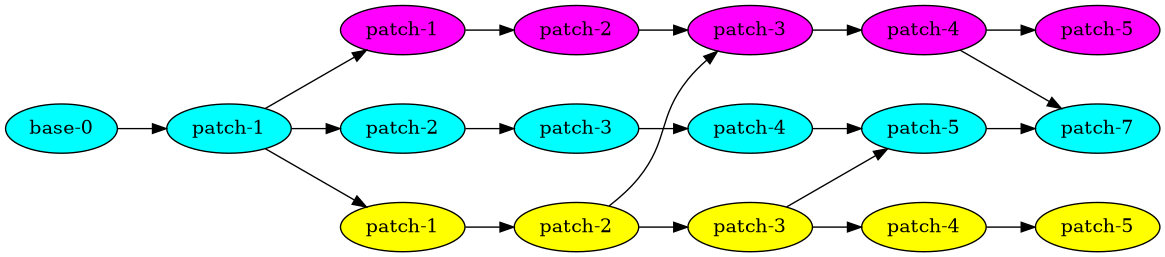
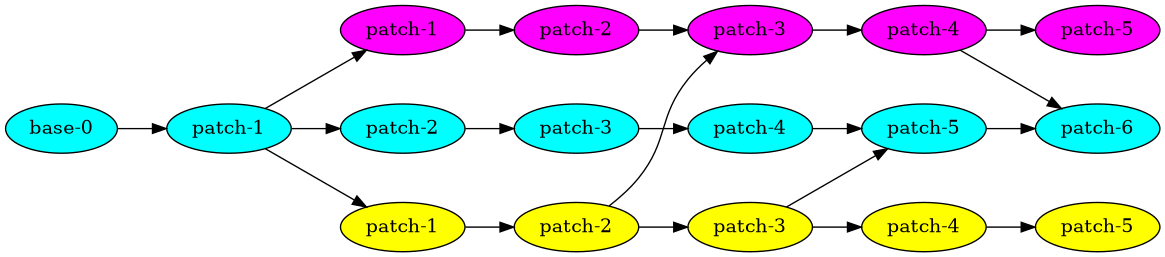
node "patch-7": label "patch-7" -> "patch-6"
